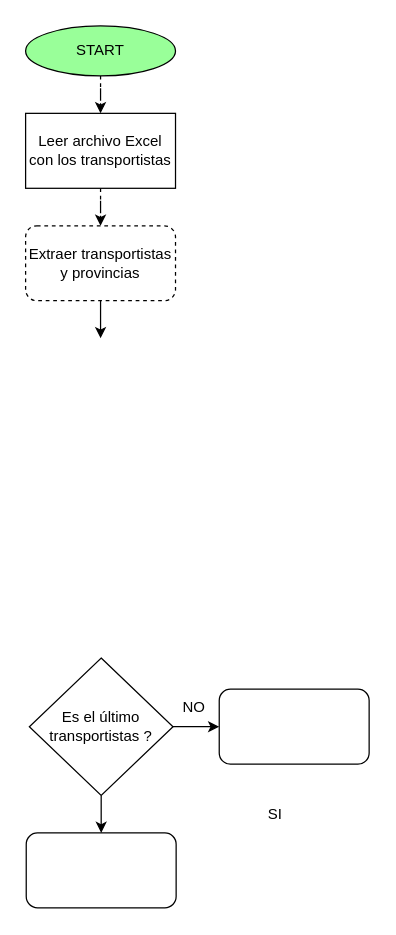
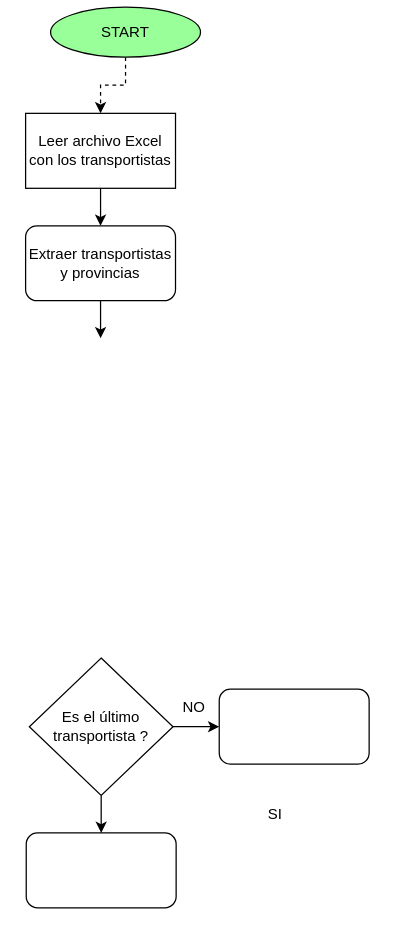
node "START": moved (101, 51) -> (126, 32)
edge "Leer archivo Excel con los transportistas" -> "Extraer transportistas y provincias": style dashed -> solid
node "Extraer transportistas y provincias": style dashed -> solid
node "Es el último transportistas ?": label "Es el último transportistas ?" -> "Es el último transportista ?"
